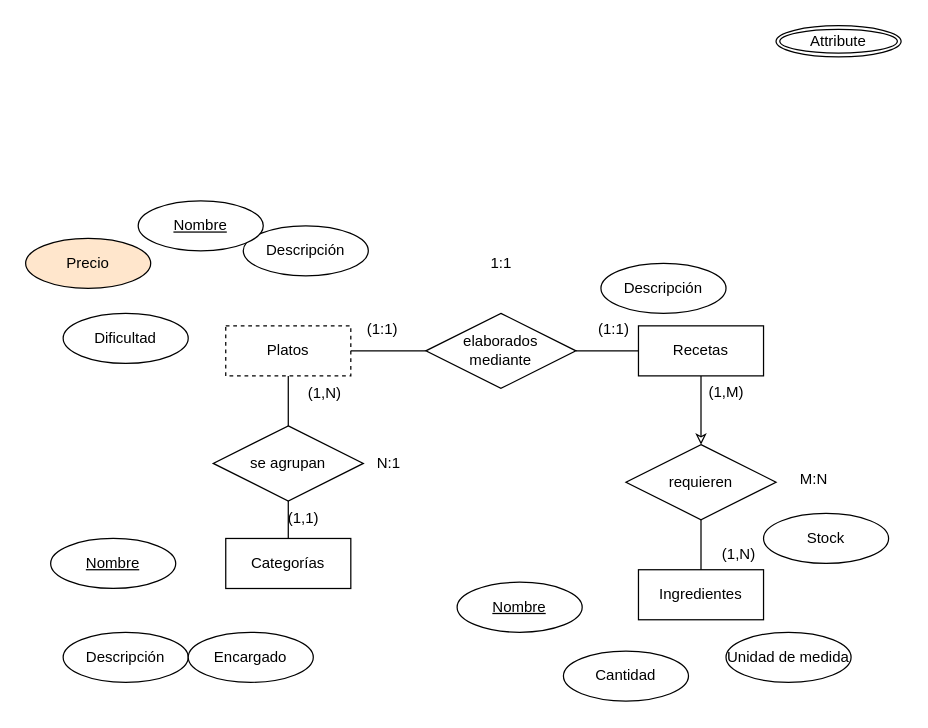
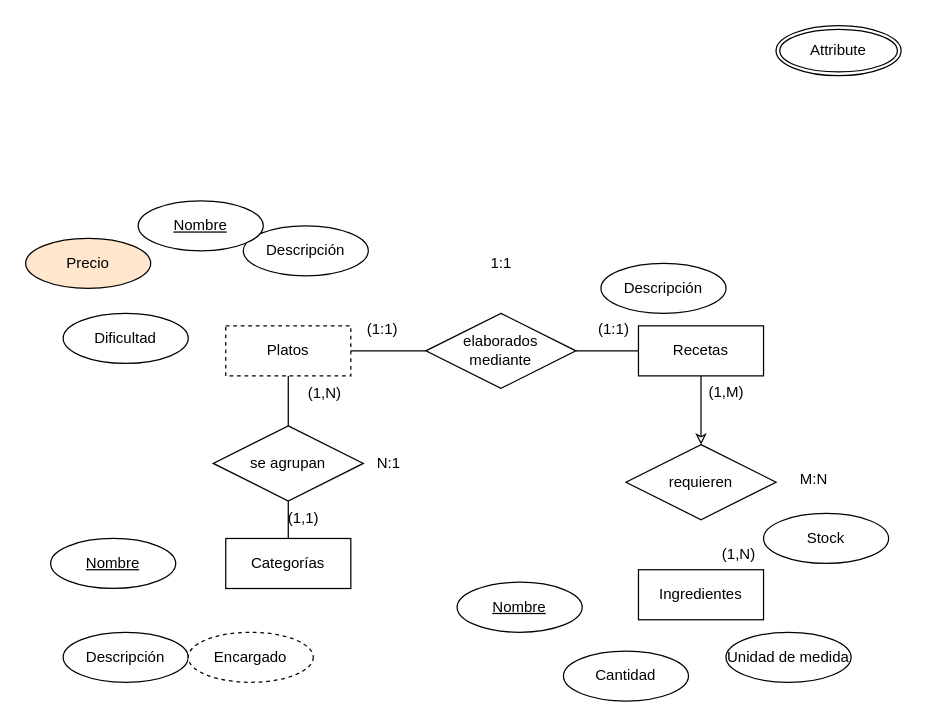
node "Attribute": size 125x31 -> 125x50
edge "requieren" -- "Ingredientes": removed
node "Encargado": style solid -> dashed
